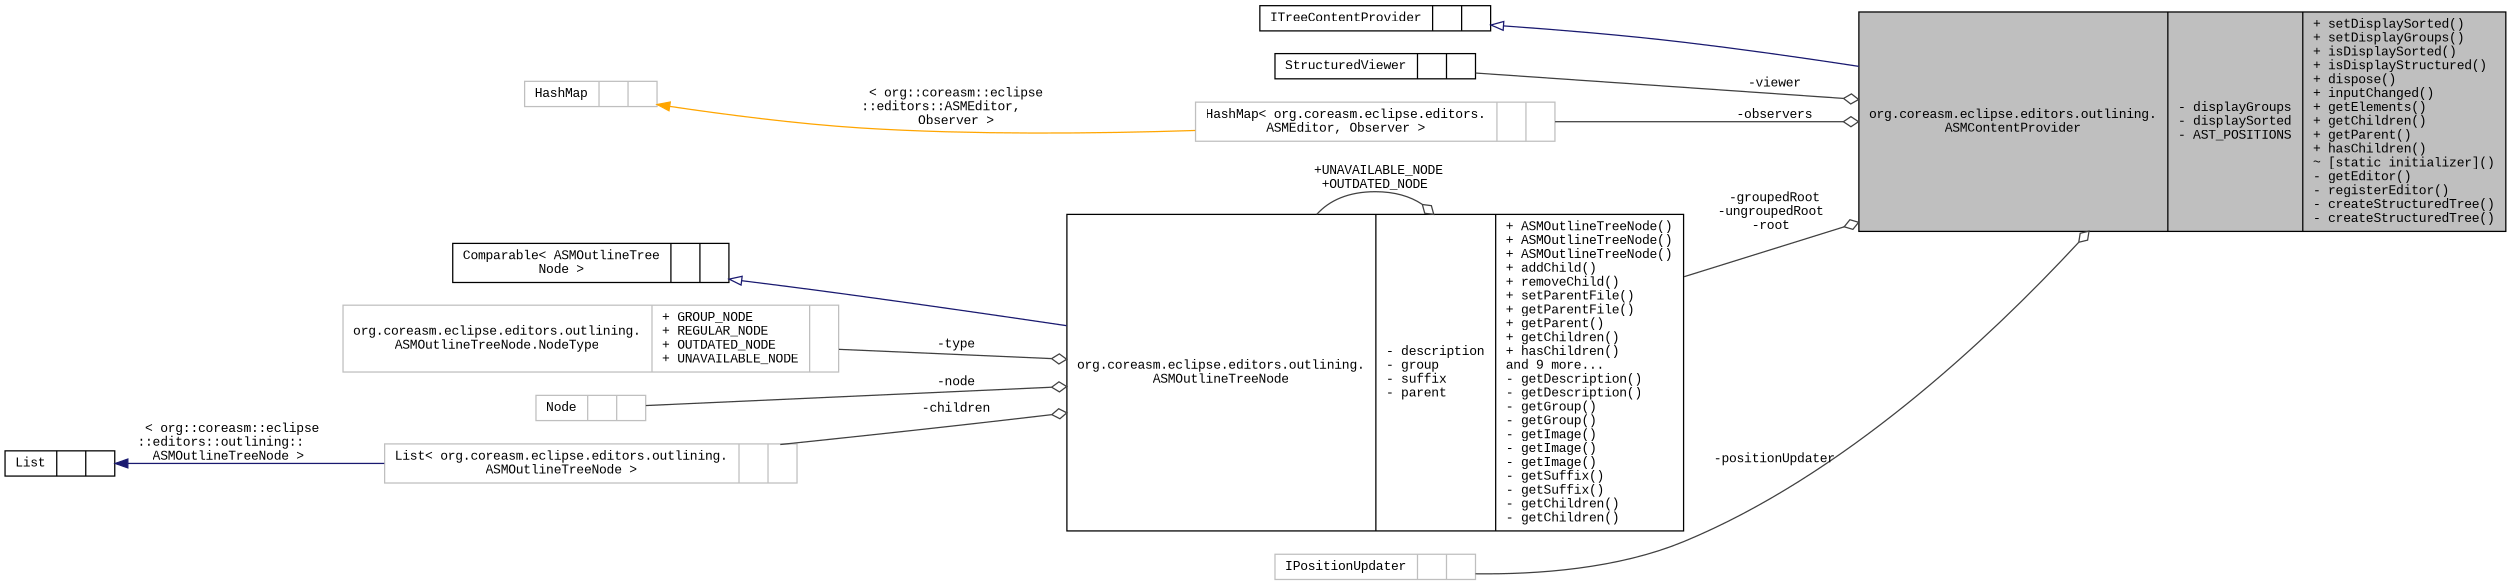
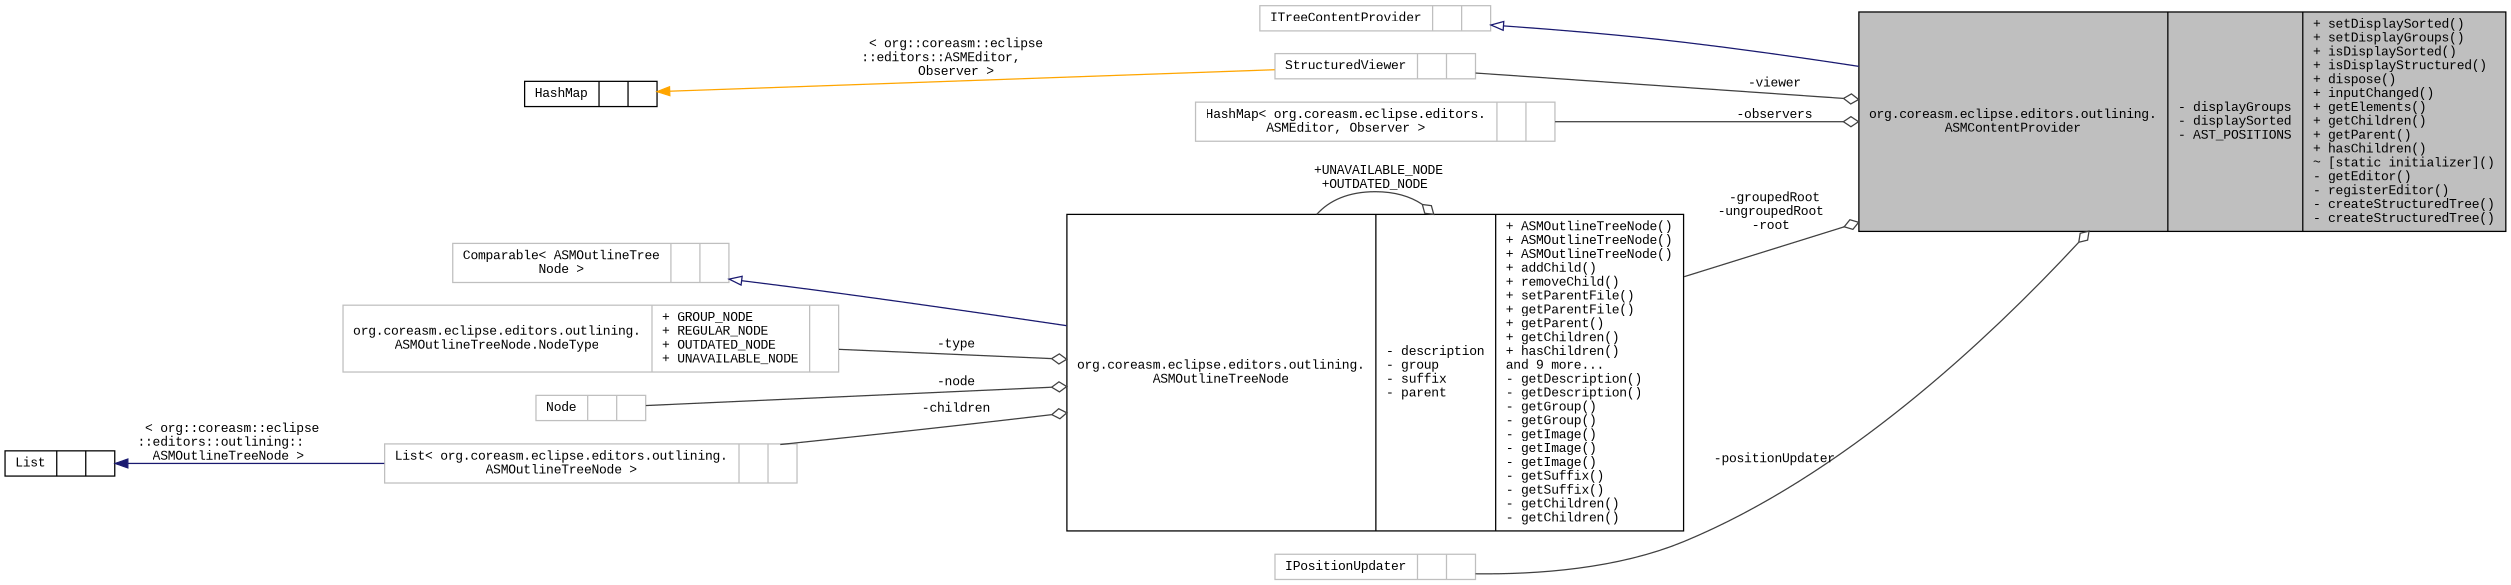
node "ITreeContentProvider": color black -> grey75
node "StructuredViewer": color black -> grey75
node "HashMap": color grey75 -> black
edge "HashMap< org.coreasm.eclipse.editors." -> "HashMap": now "StructuredViewer" -> "HashMap"
node "Comparable< ASMOutlineTree": color black -> grey75
